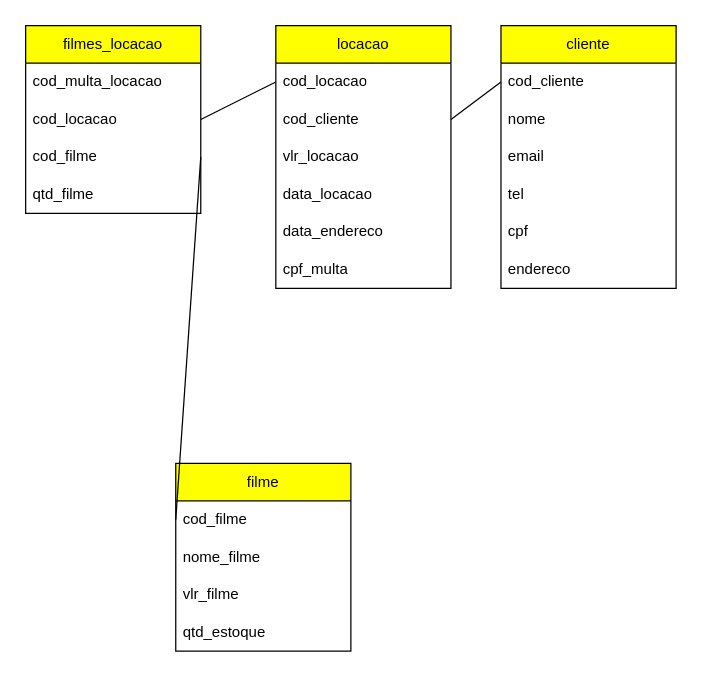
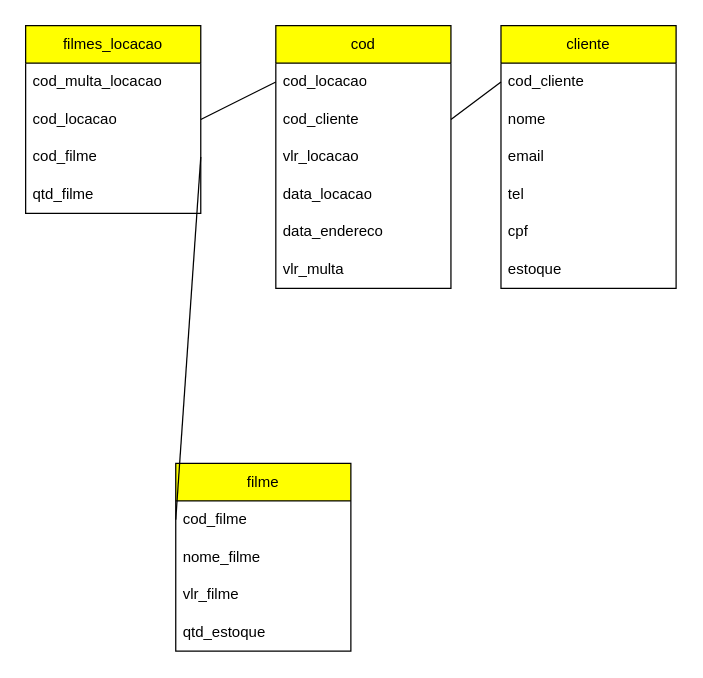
node "locacao": label "locacao" -> "cod"
node "cpf_multa": label "cpf_multa" -> "vlr_multa"
node "endereco": label "endereco" -> "estoque"
